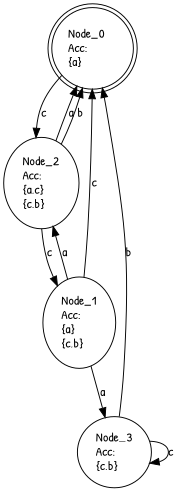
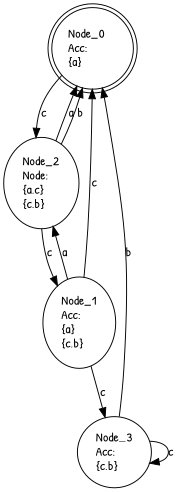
node "Node_2 Acc: {a,c} {c,b}": label "Node_2 Acc: {a,c} {c,b}" -> "Node_2 Node: {a,c} {c,b}"
edge "Node_1 Acc: {a} {c,b}" -> "Node_3 Acc: {c,b}": label "a" -> "c"
